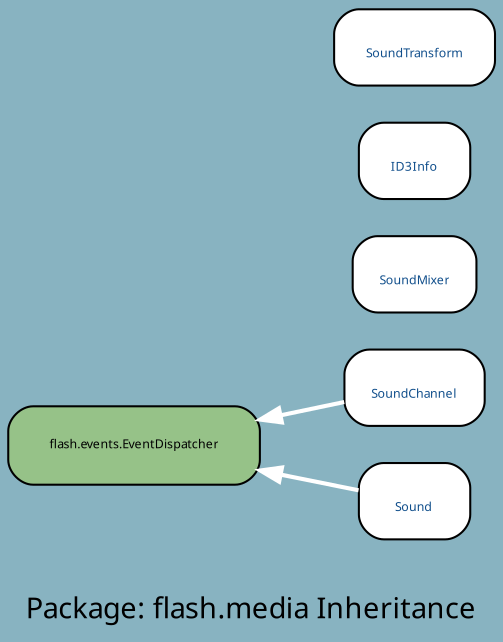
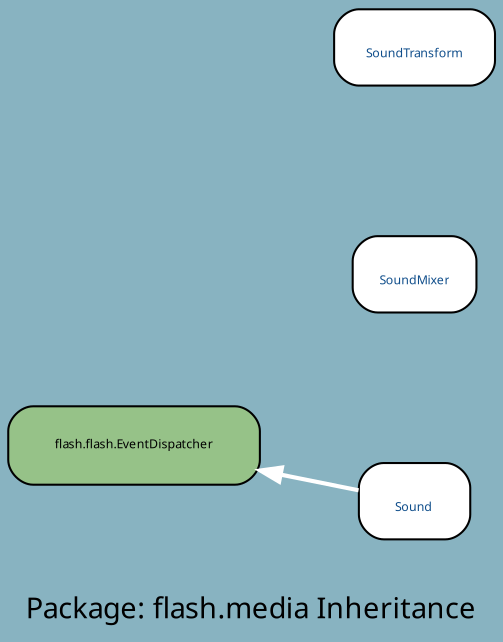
node "ID3Info": removed
node "SoundChannel": removed
node "flash.events.EventDispatcher": label "flash.events.EventDispatcher" -> "flash.flash.EventDispatcher"
